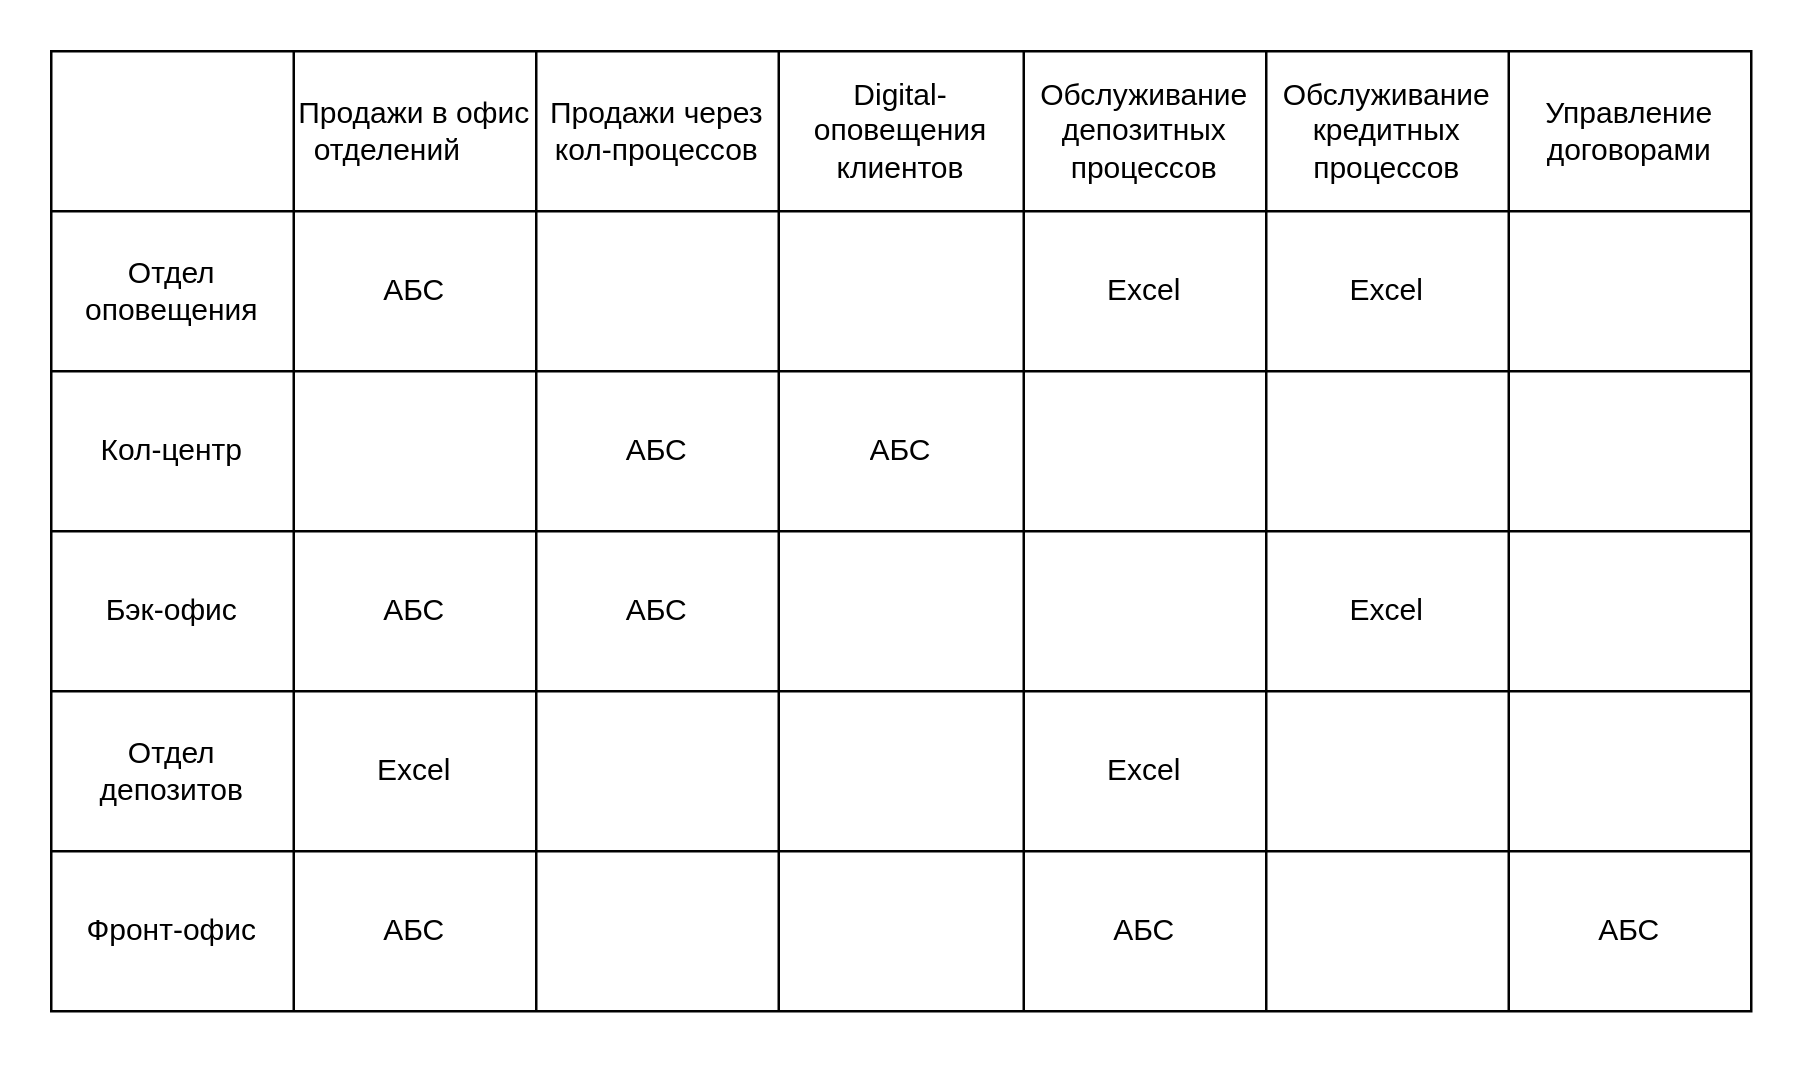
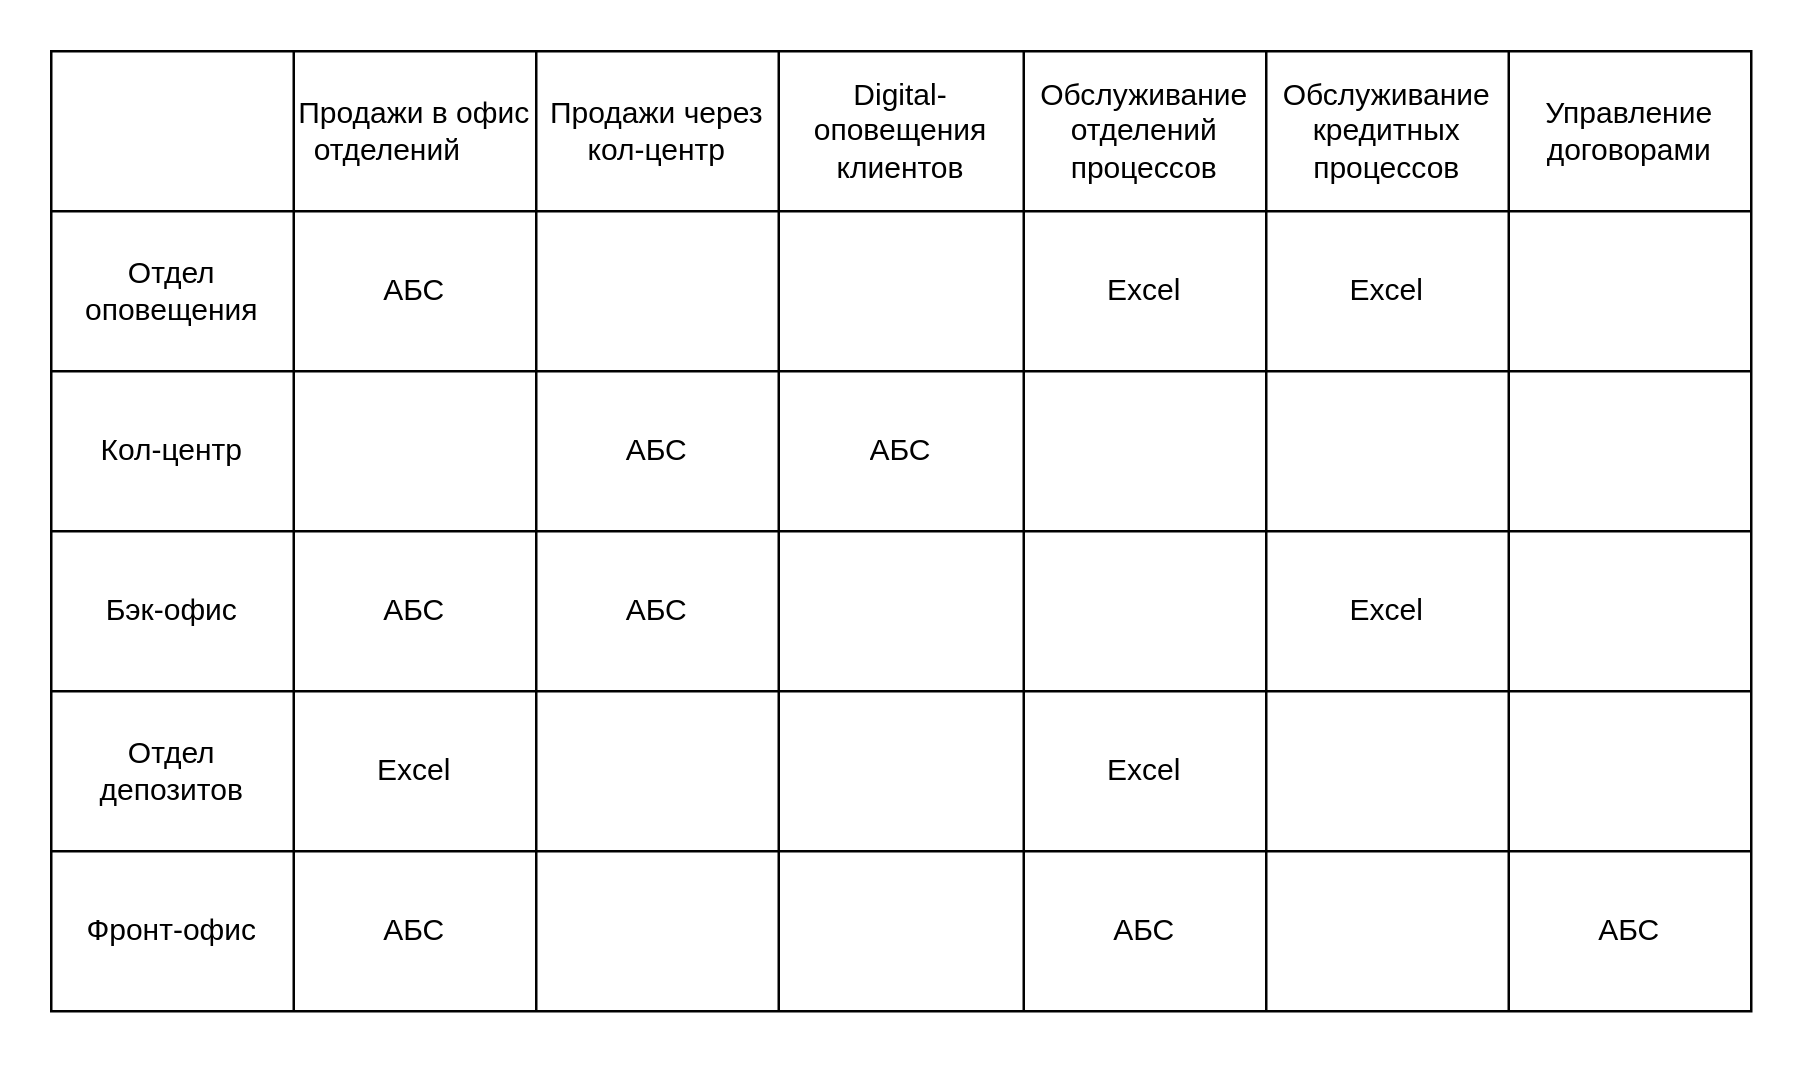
node "Продажи через кол-процессов": label "Продажи через кол-процессов" -> "Продажи через кол-центр"
node "Обслуживание депозитных процессов": label "Обслуживание депозитных процессов" -> "Обслуживание отделений процессов"
